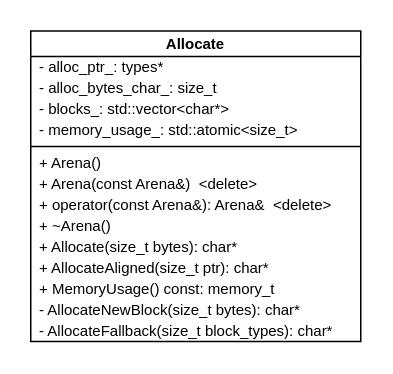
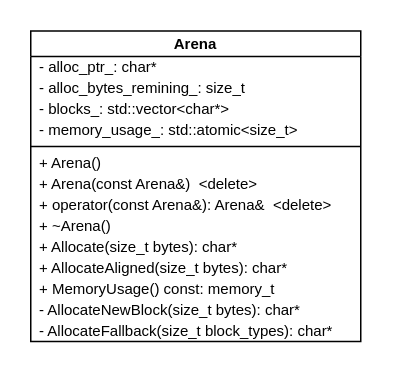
node "Allocate": label "Allocate" -> "Arena"
node "- alloc_ptr_: types*": label "- alloc_ptr_: types*" -> "- alloc_ptr_: char*"
node "- alloc_bytes_char_: size_t": label "- alloc_bytes_char_: size_t" -> "- alloc_bytes_remining_: size_t"
node "+ AllocateAligned(size_t ptr): char*": label "+ AllocateAligned(size_t ptr): char*" -> "+ AllocateAligned(size_t bytes): char*"
